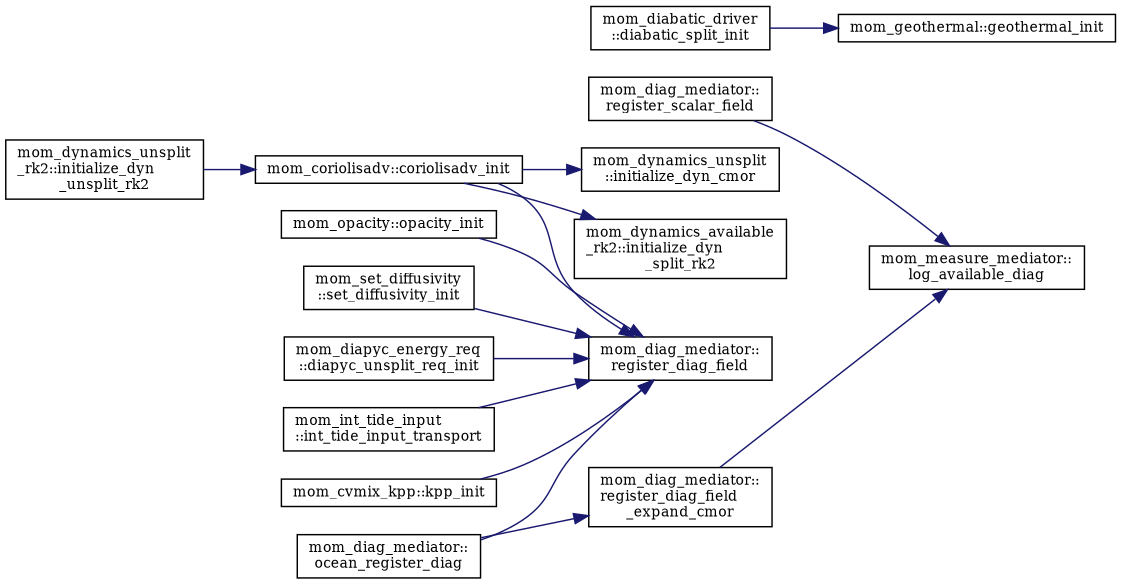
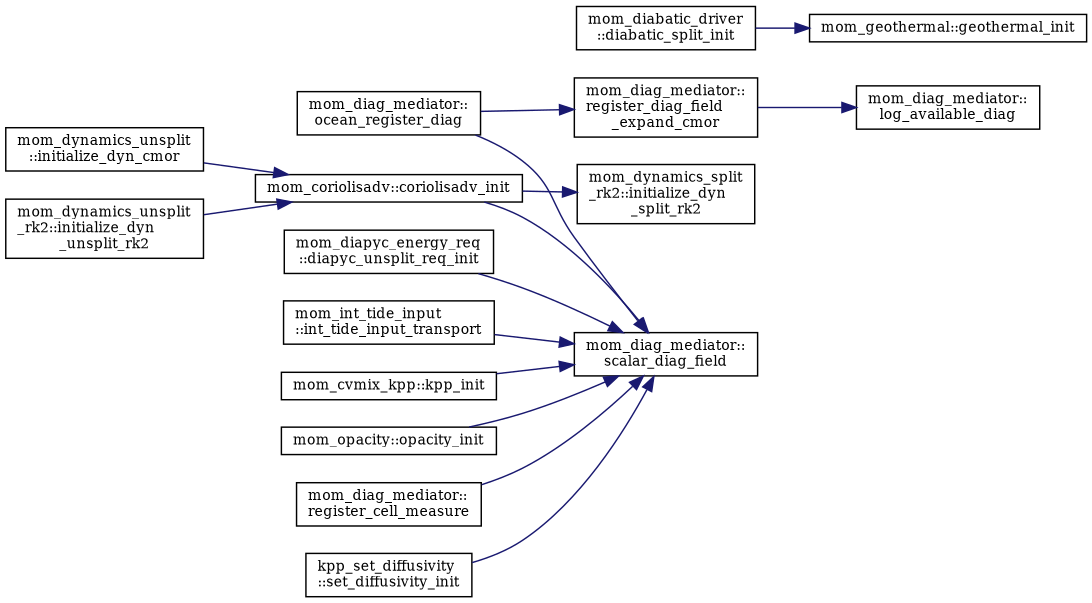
node "mom_diag_mediator:: register_scalar_field": removed
edge "mom_coriolisadv::coriolisadv_init" -> "mom_dynamics_unsplit ::initialize_dyn_cmor": reversed
node "mom_dynamics_available _rk2::initialize_dyn _split_rk2": label "mom_dynamics_available _rk2::initialize_dyn _split_rk2" -> "mom_dynamics_split _rk2::initialize_dyn _split_rk2"
node "mom_measure_mediator:: log_available_diag": label "mom_measure_mediator:: log_available_diag" -> "mom_diag_mediator:: log_available_diag"
node "mom_set_diffusivity ::set_diffusivity_init": label "mom_set_diffusivity ::set_diffusivity_init" -> "kpp_set_diffusivity ::set_diffusivity_init"
node "mom_diag_mediator:: register_diag_field": label "mom_diag_mediator:: register_diag_field" -> "mom_diag_mediator:: scalar_diag_field"
node "mom_diag_mediator:: register_cell_measure": added
